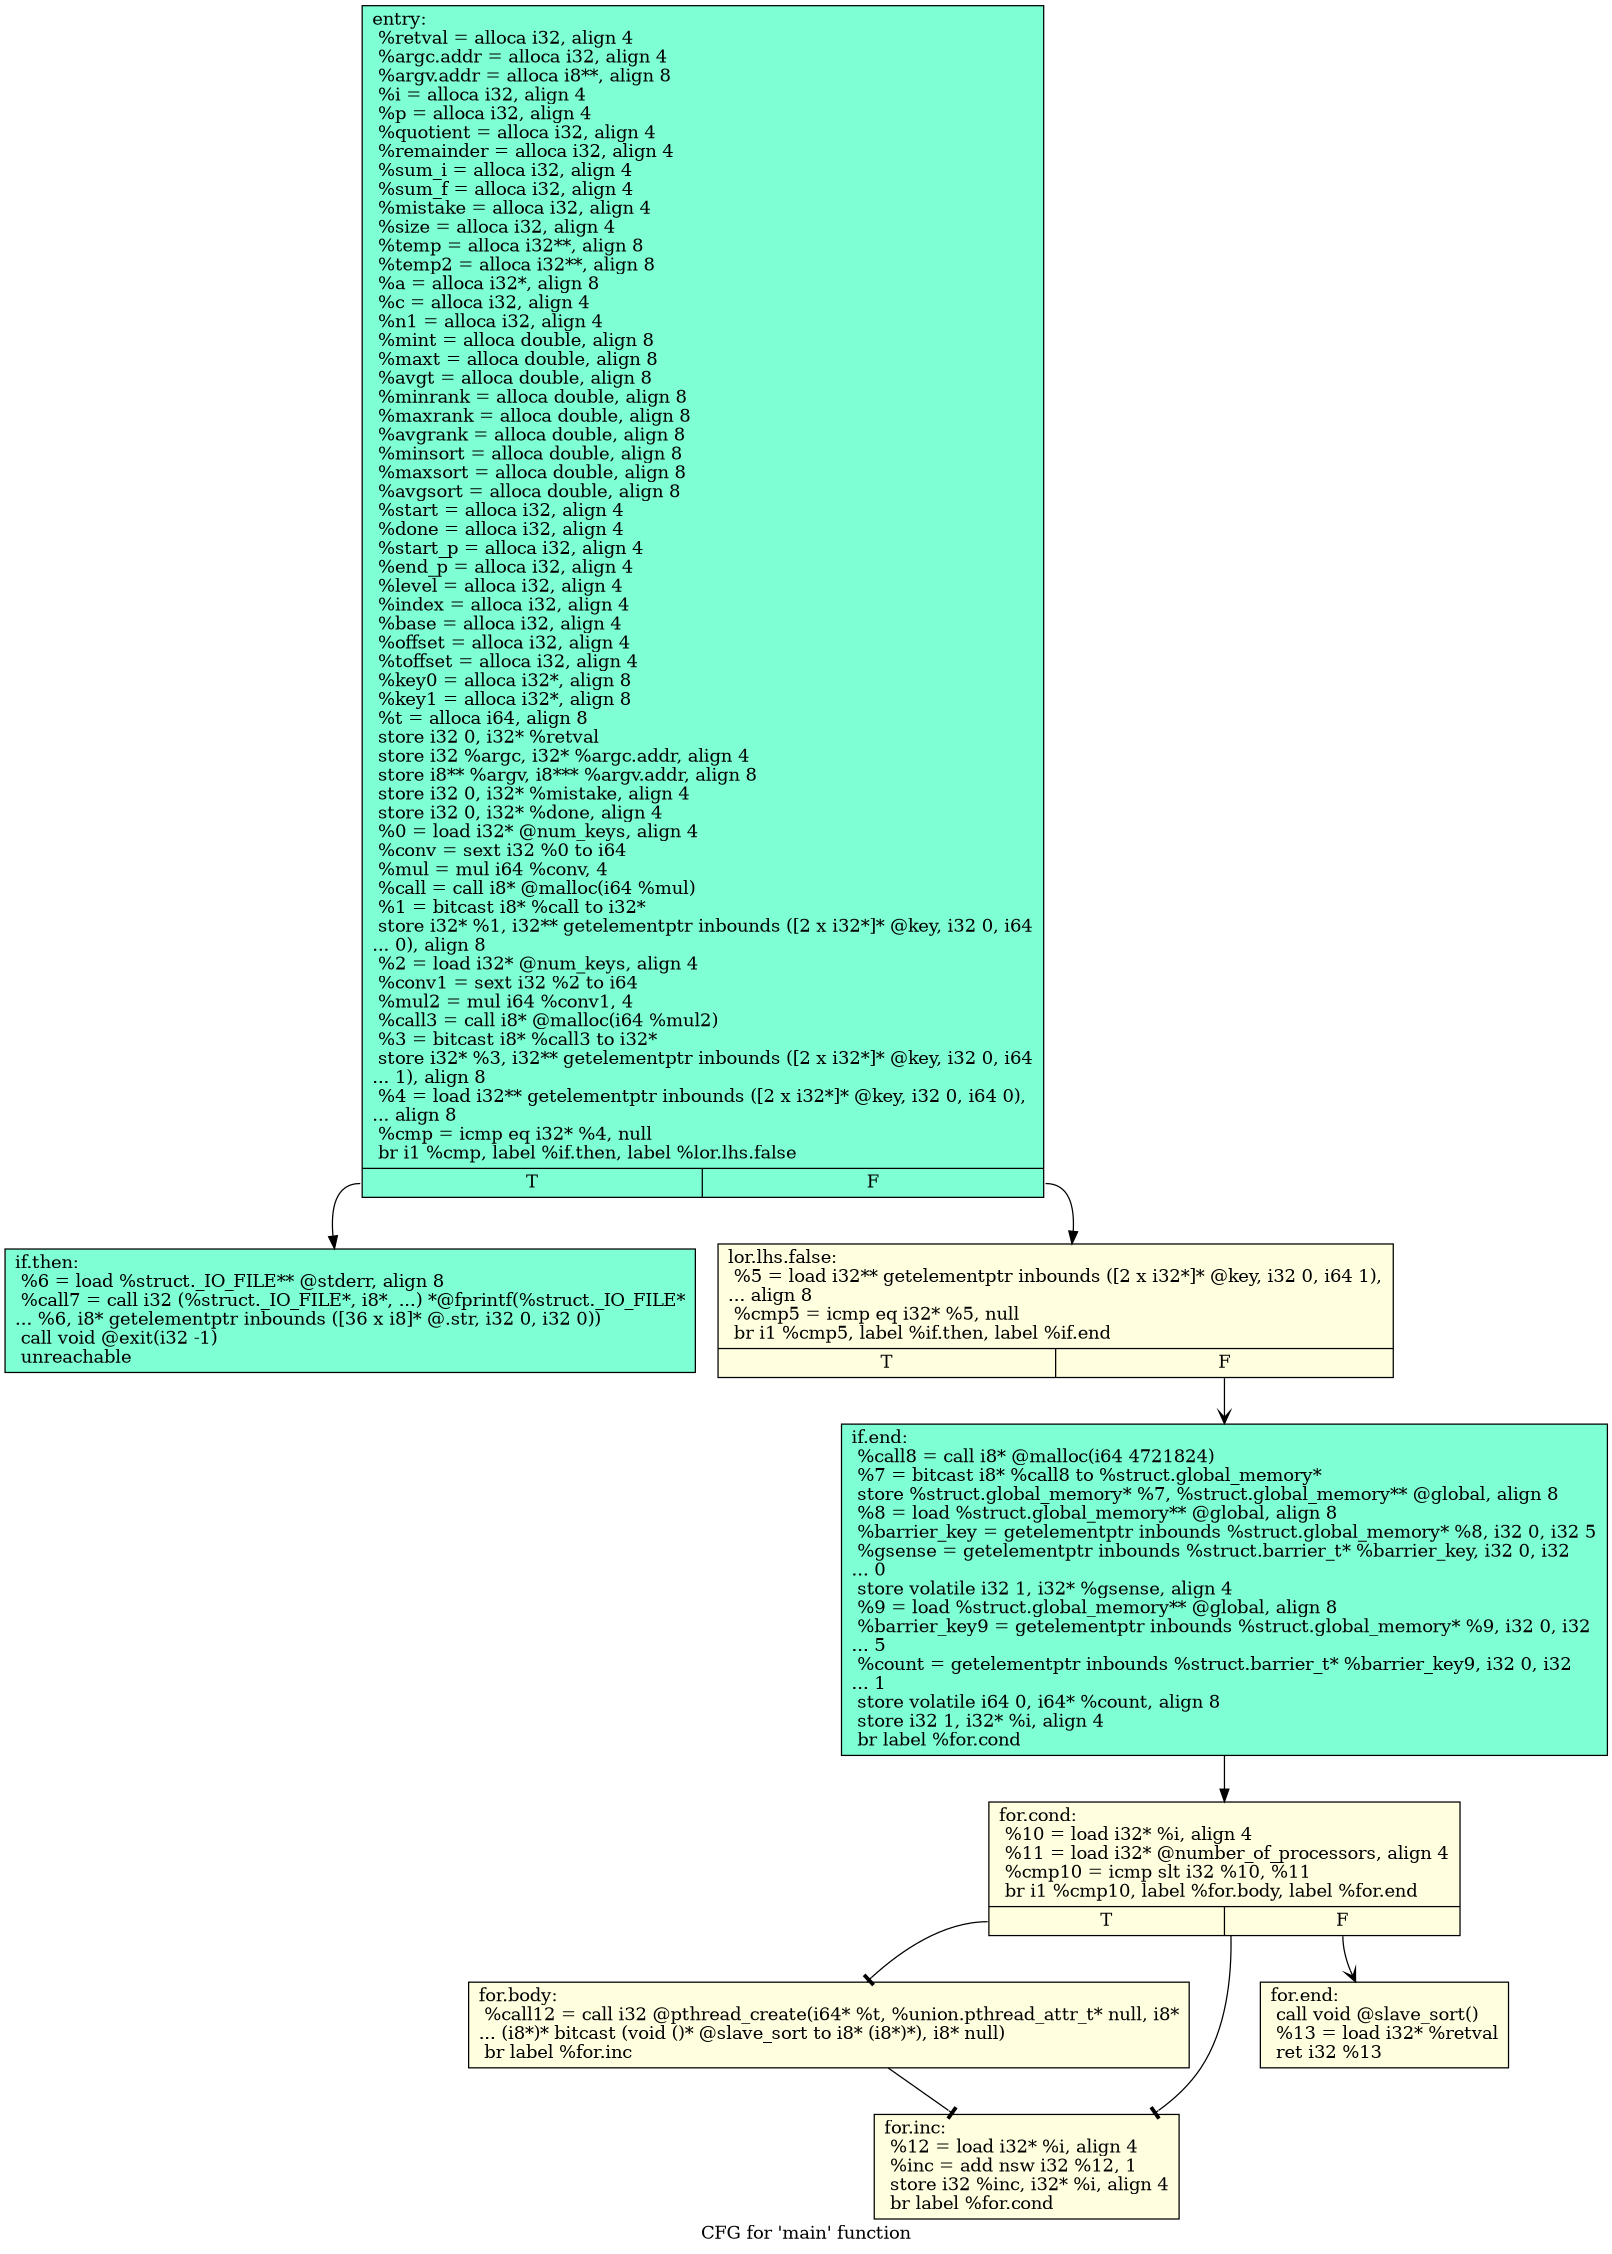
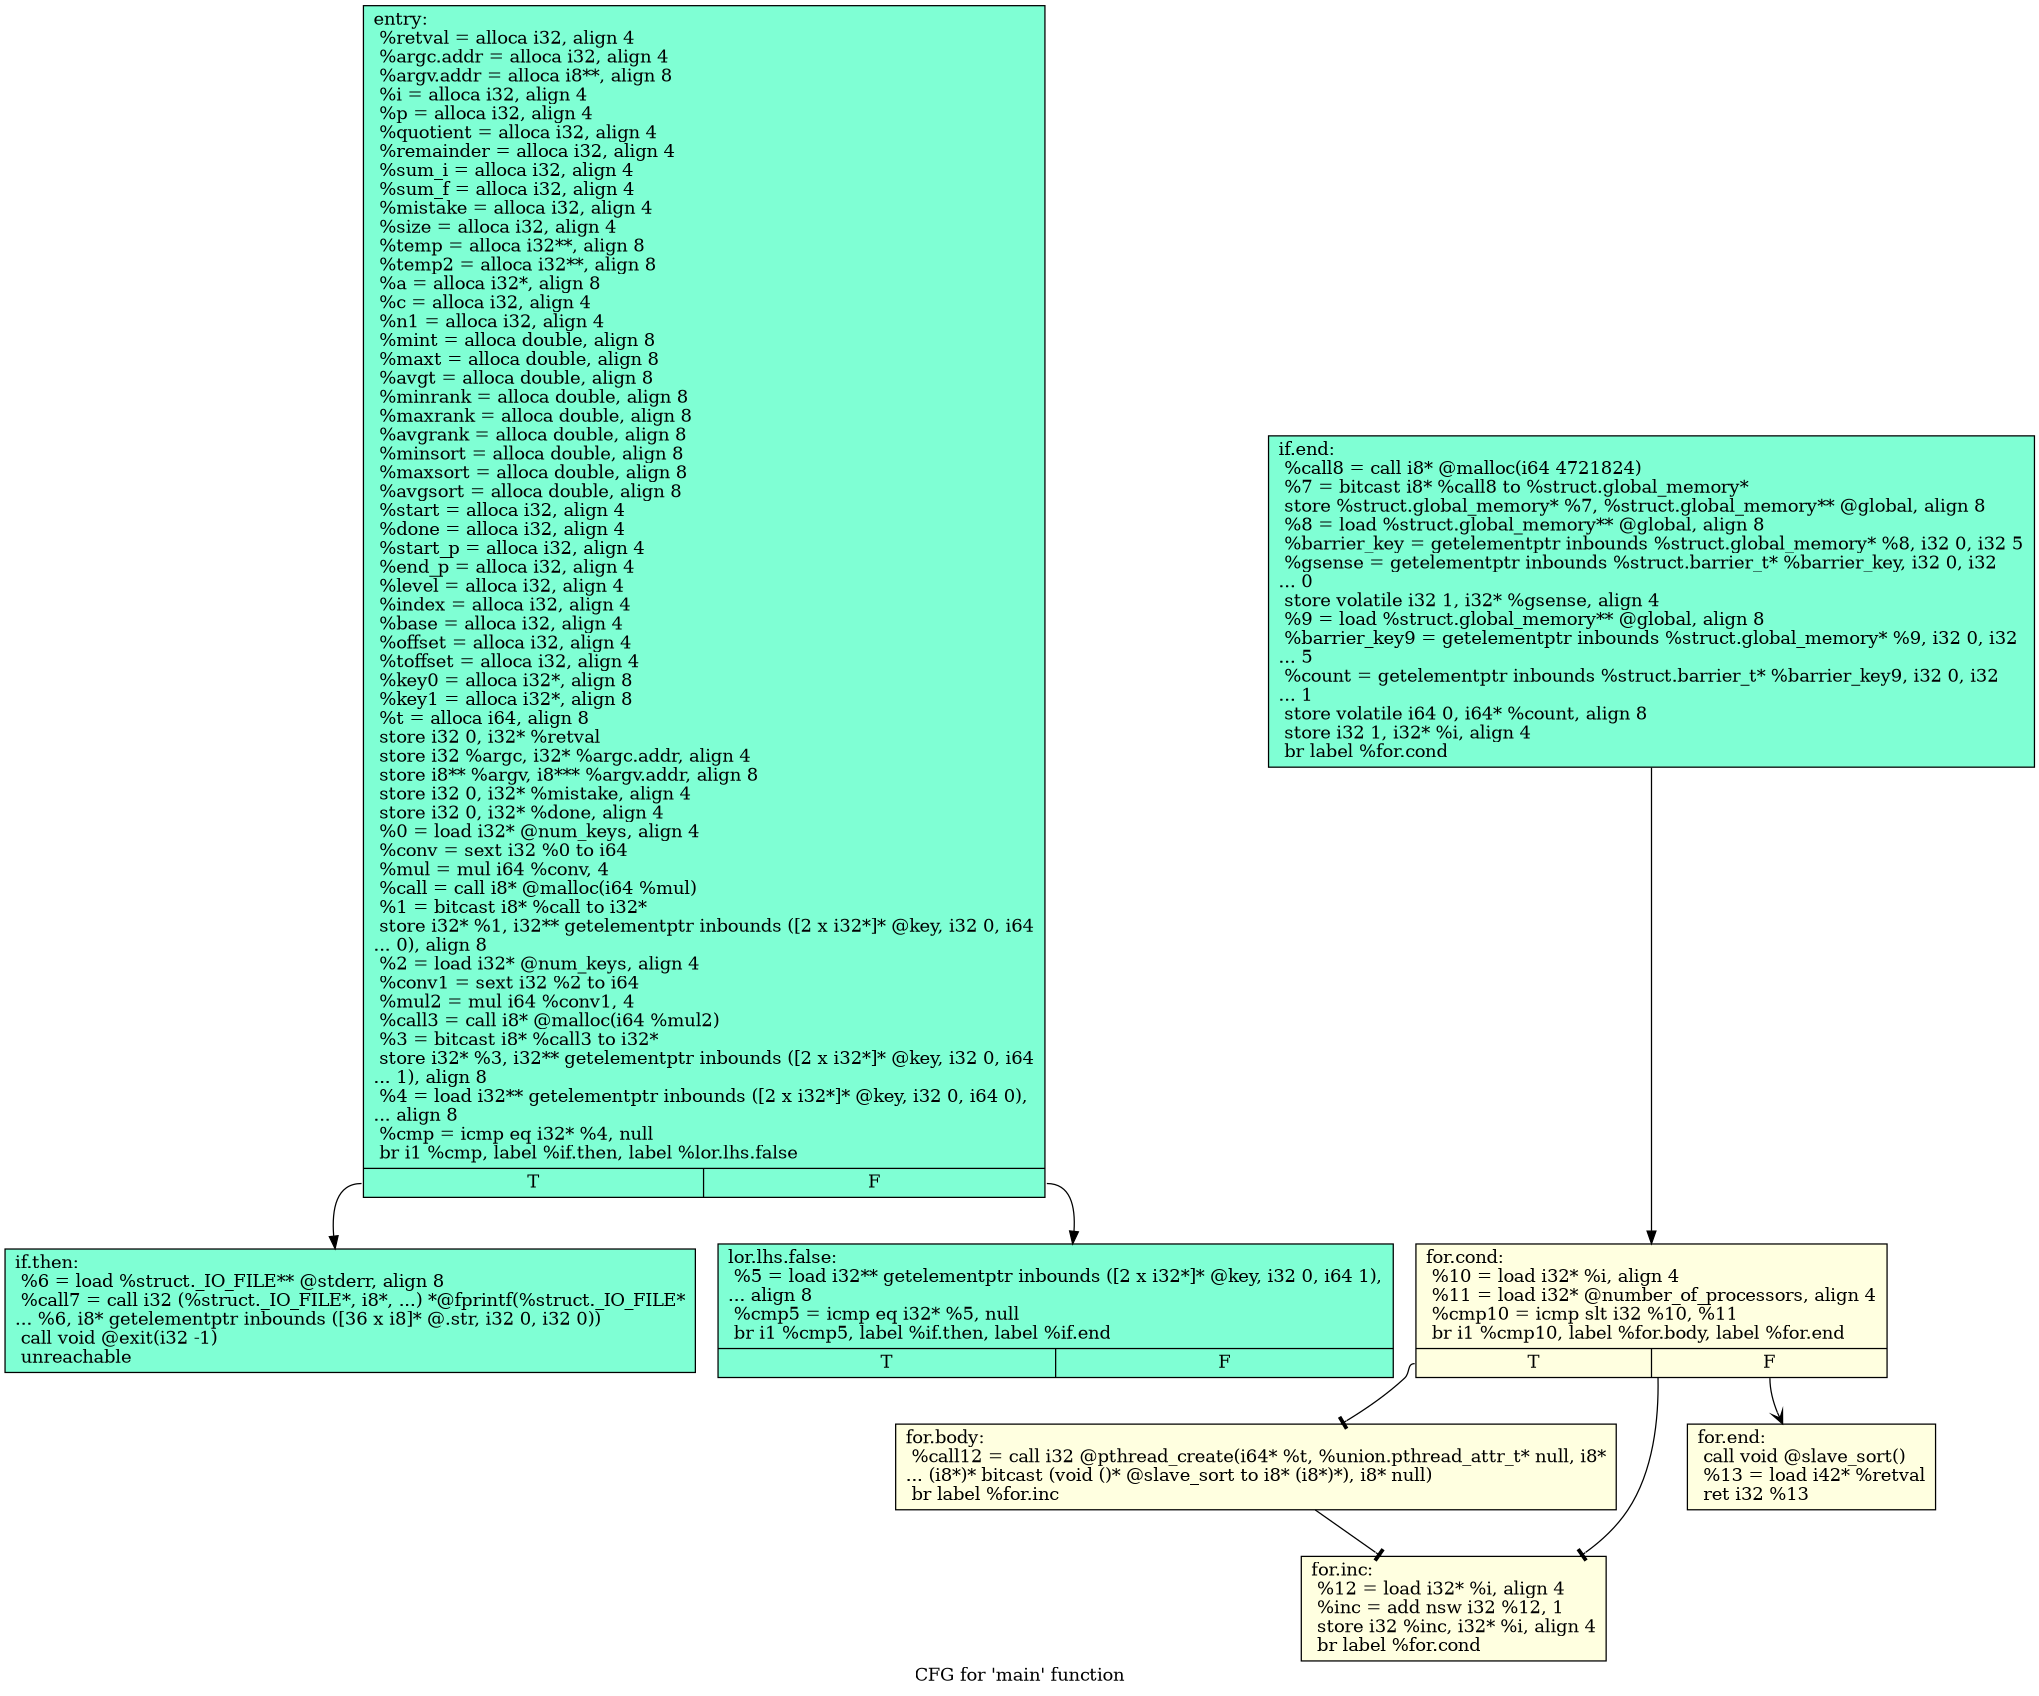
node "lor.lhs.false:": fillcolor lightyellow -> aquamarine
edge "lor.lhs.false:" -> "if.end:": removed
node "for.end:": text "%13 = load i32* %retval" -> "%13 = load i42* %retval"
